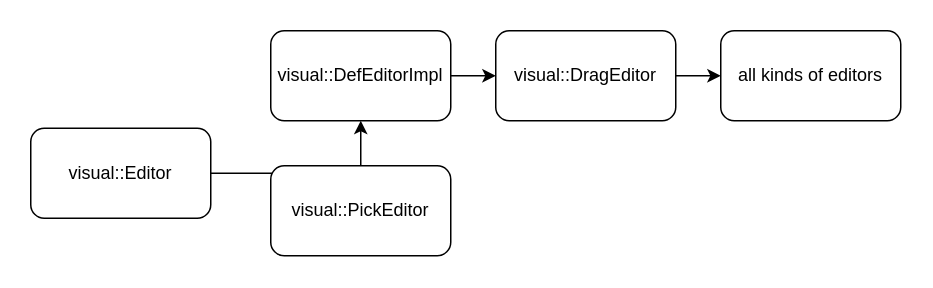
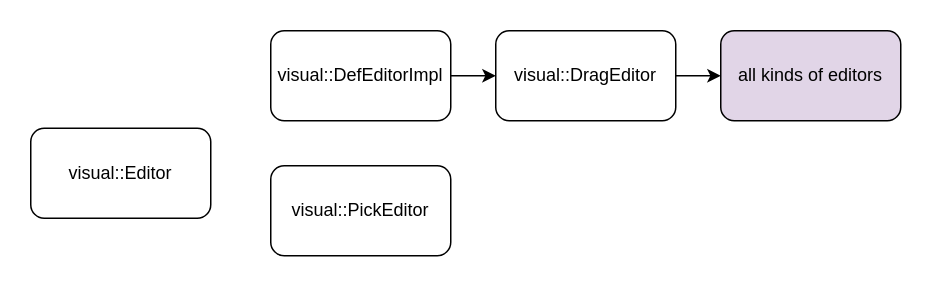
node "all kinds of editors": fillcolor #ffffff -> #e1d5e7
edge "visual::Editor" -> "visual::DefEditorImpl": removed
